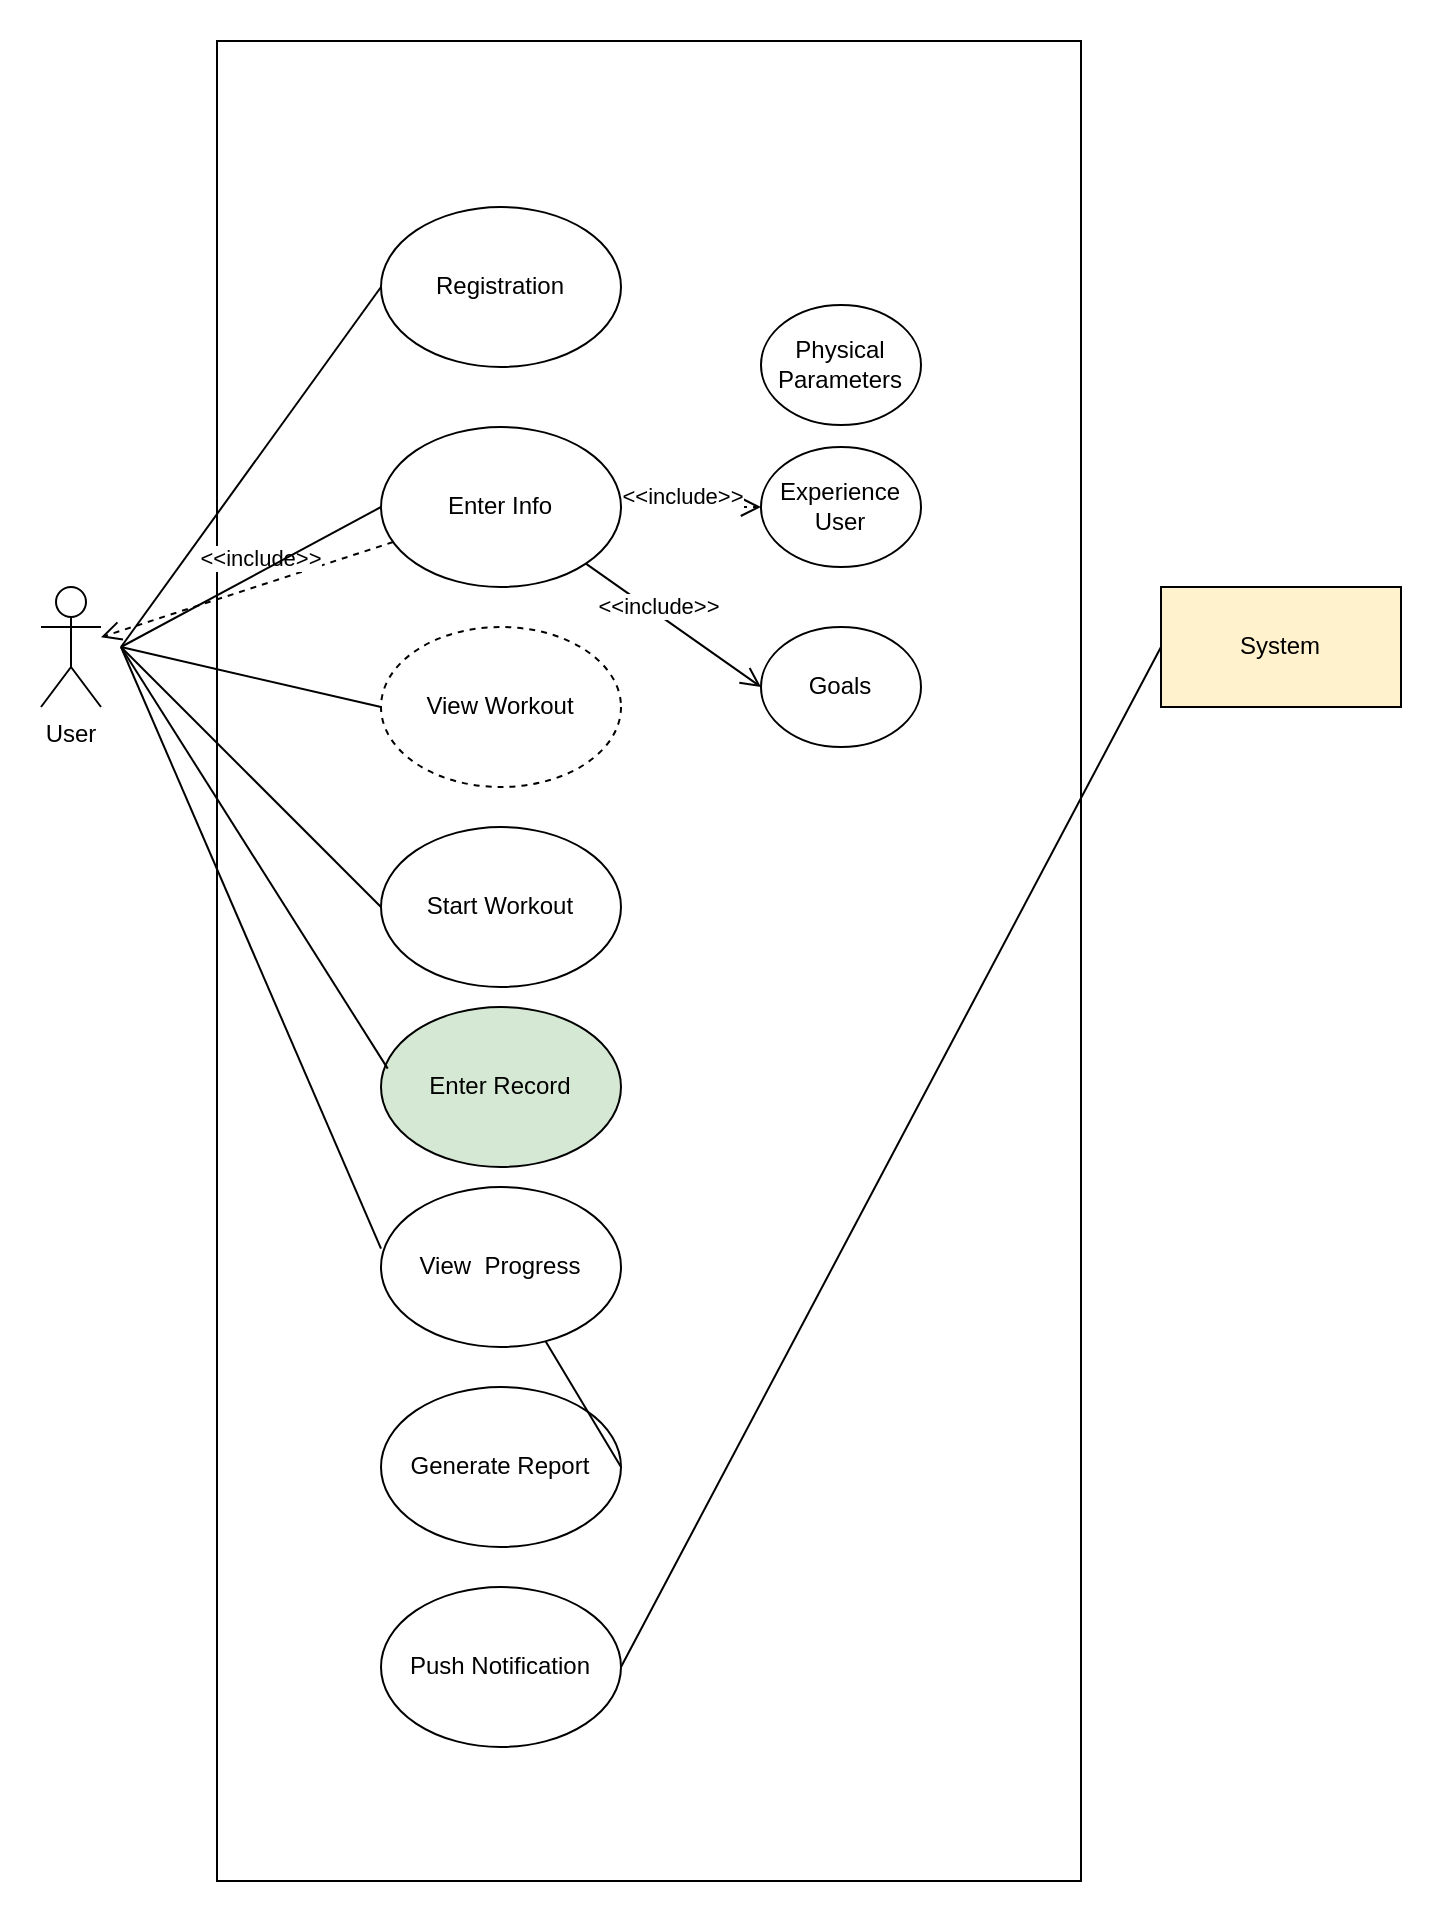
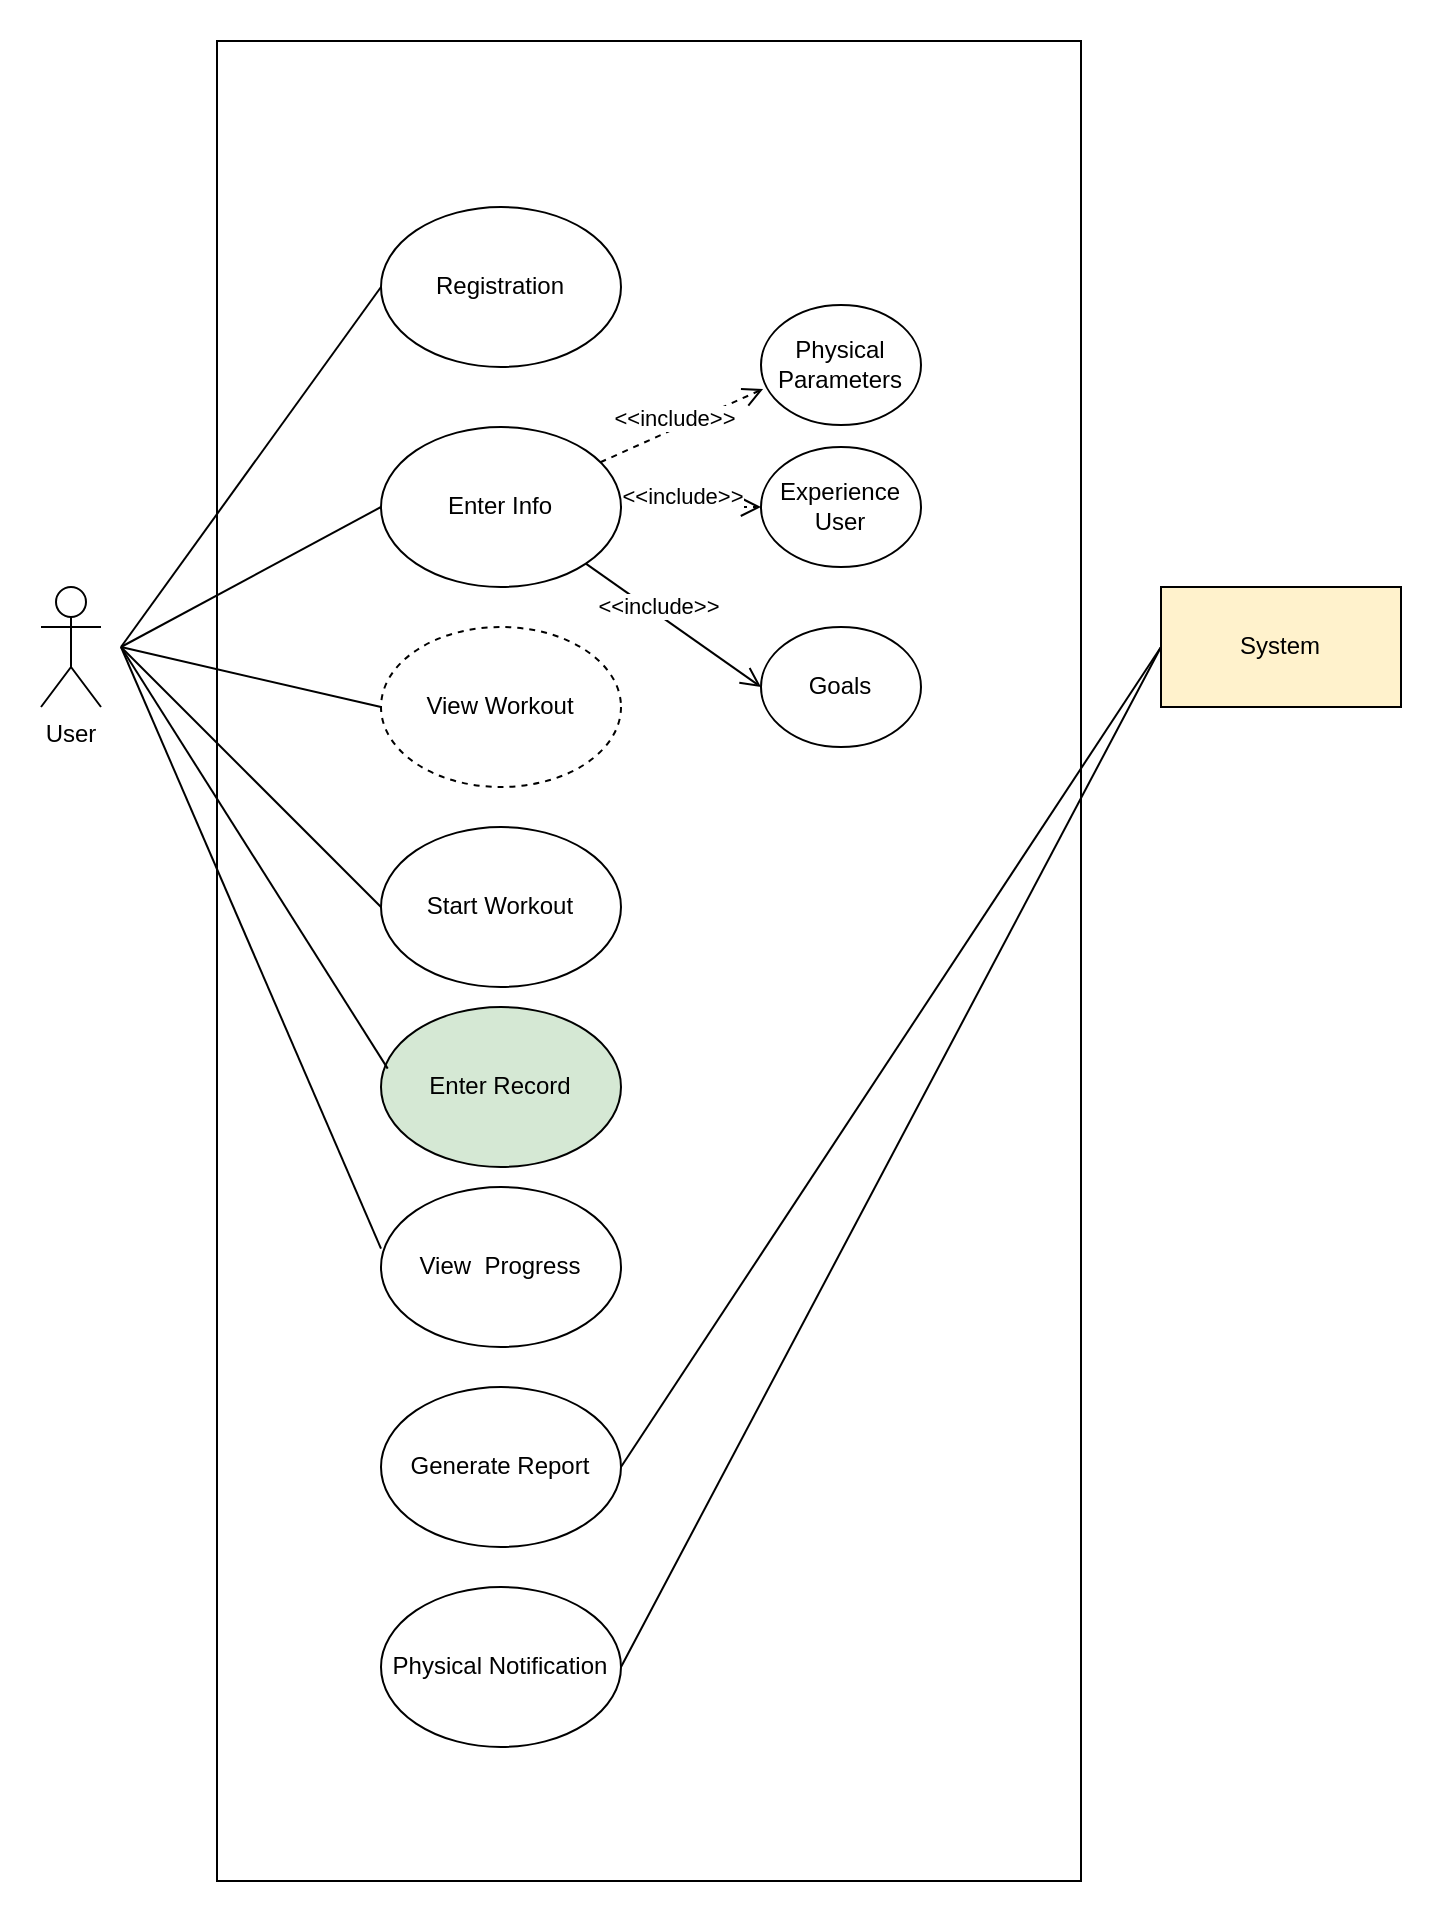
edge "Enter Info" -> "User": now "Enter Info" -> "Physical Parameters"
edge "View Progress" -- "Generate Report": now "System" -- "Generate Report"
node "Push Notification": label "Push Notification" -> "Physical Notification"
